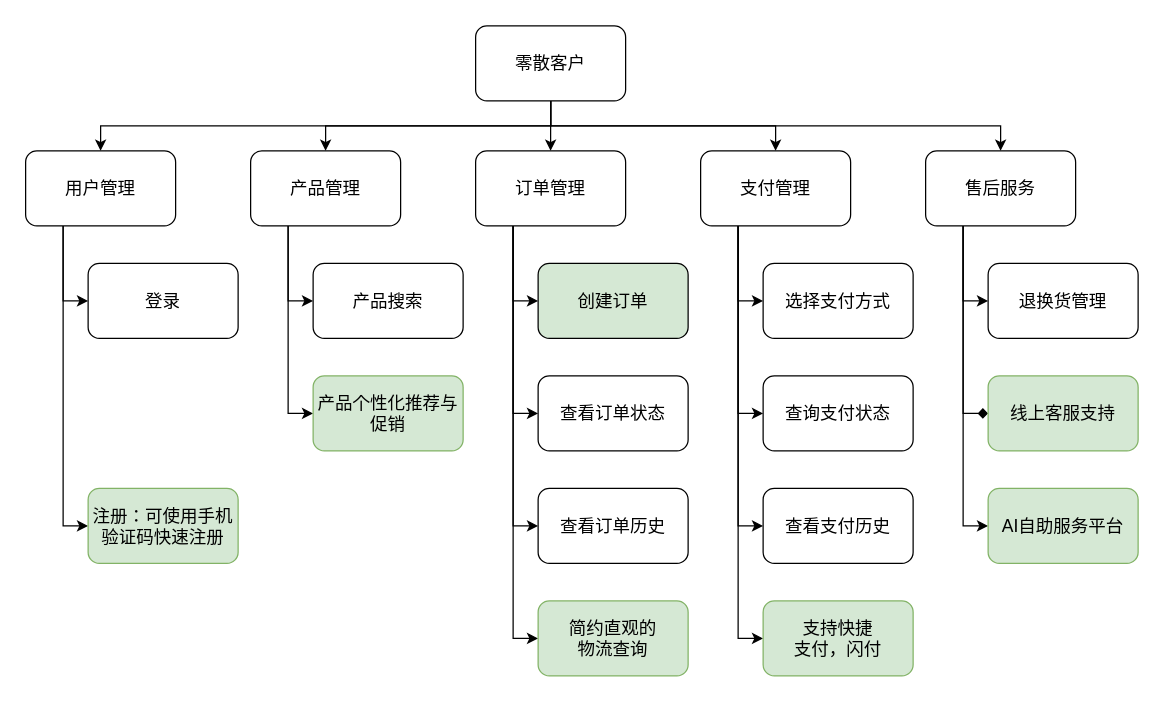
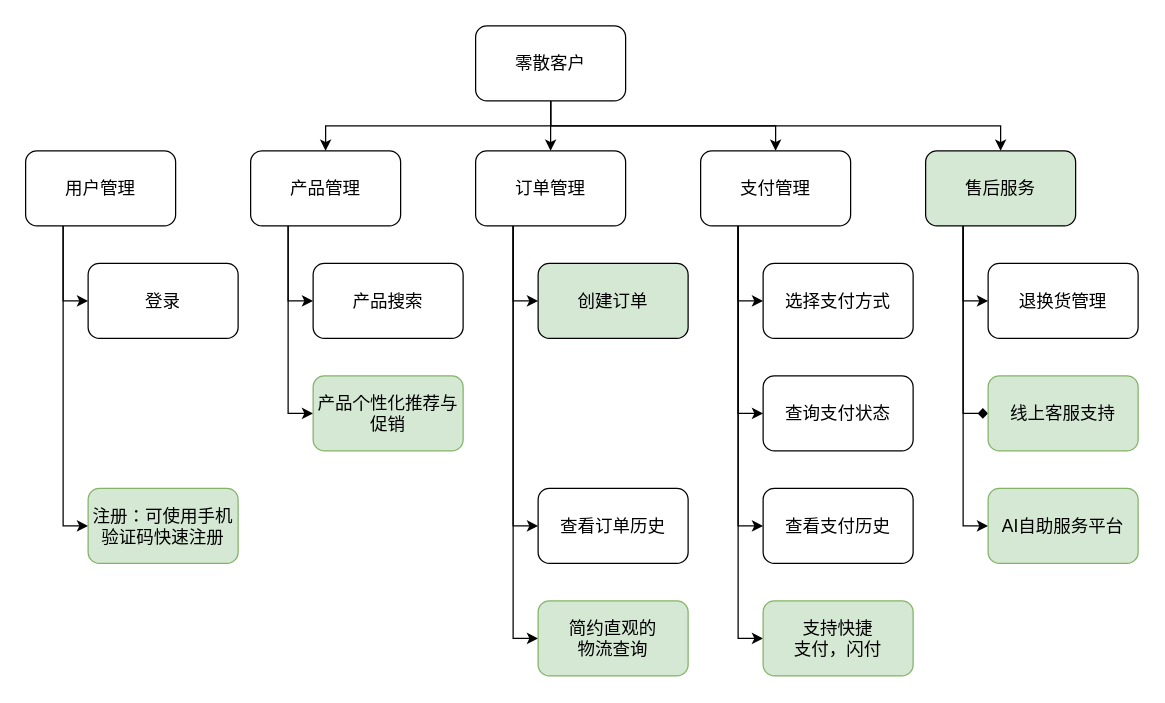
edge "零散客户" -> "用户管理": removed
node "售后服务": fillcolor #ffffff -> #d5e8d4
edge "订单管理" -> "查看订单状态": removed
node "查看订单状态": removed
